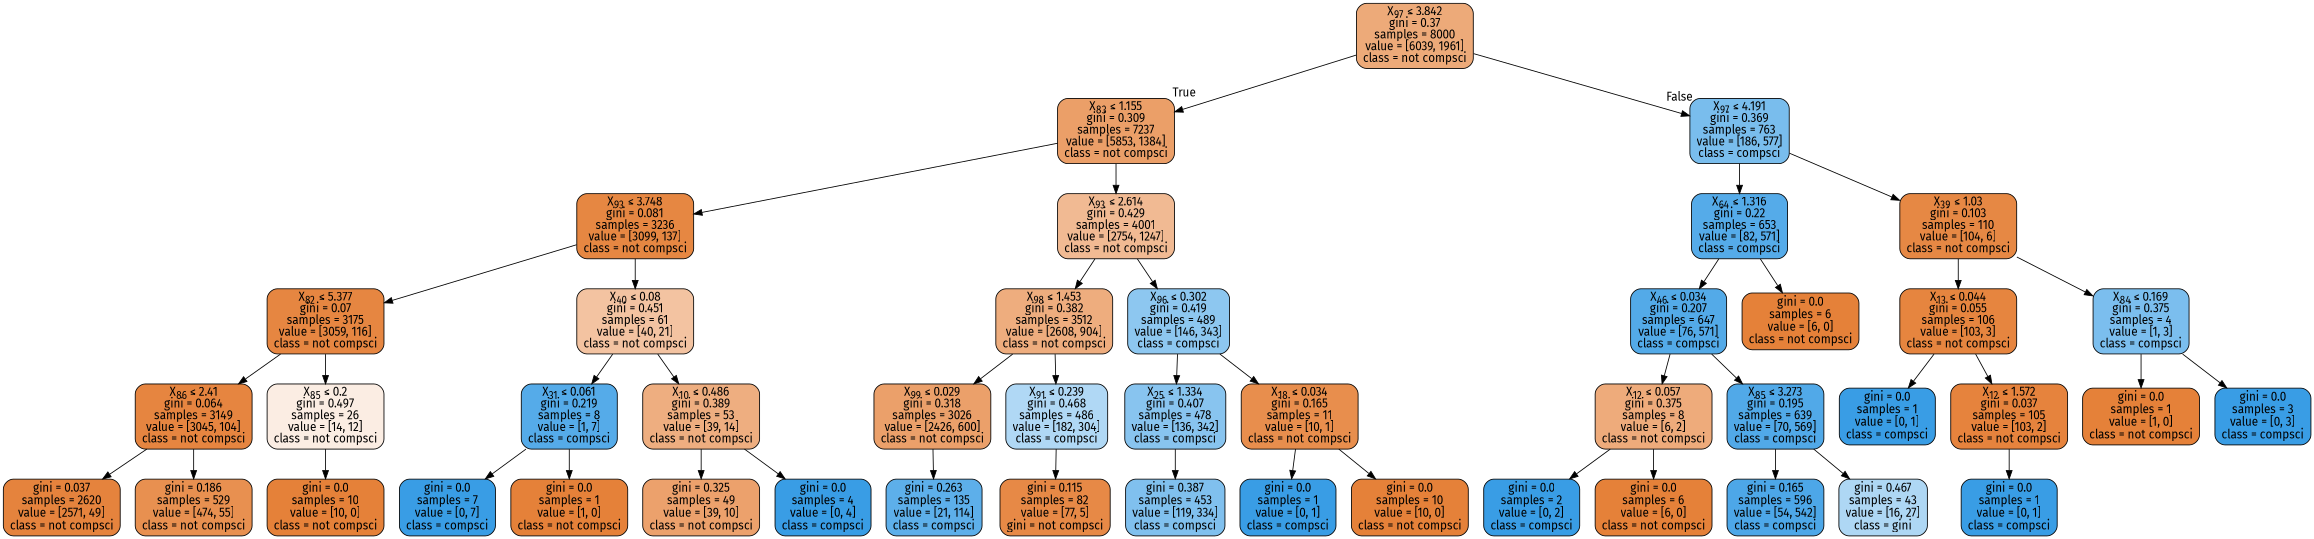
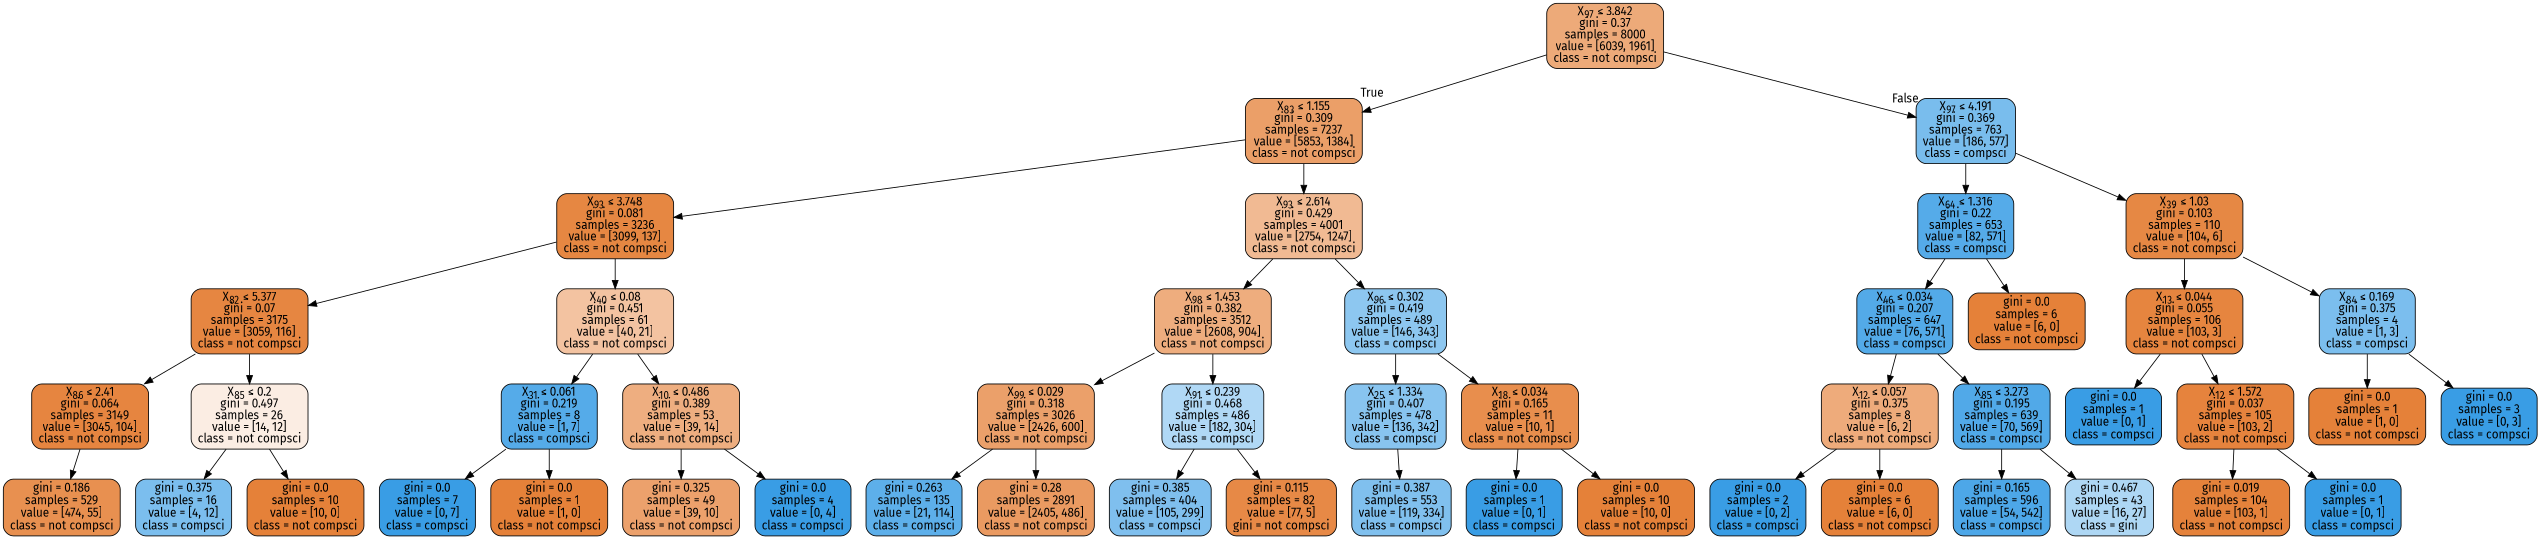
node "gini = 0.387": text "samples = 453" -> "samples = 553"
node "gini = 0.037": removed
node "gini = 0.375": added
node "gini = 0.28": added
node "gini = 0.385": added
node "gini = 0.019": added
